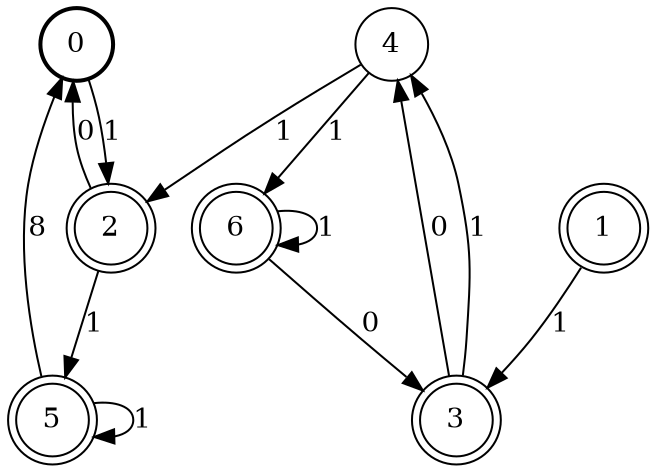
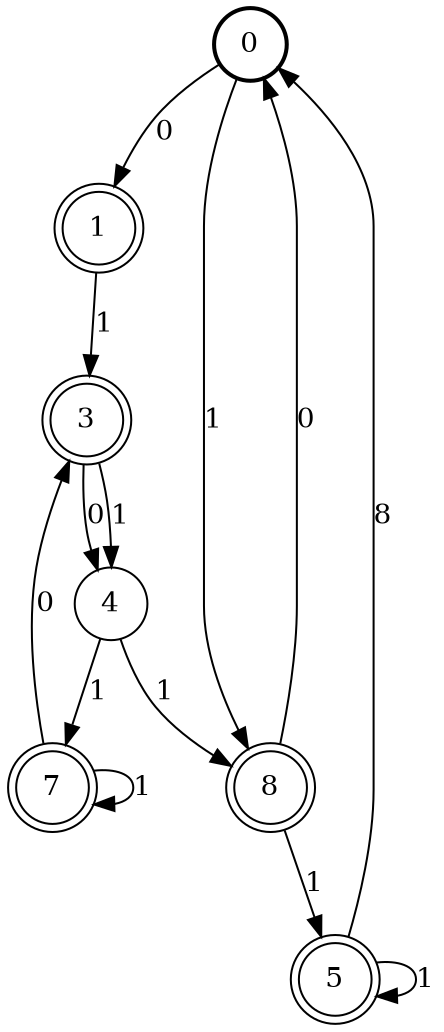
edge "0" -> "1": added, label "0"
node "2": label "2" -> "8"
node "6": label "6" -> "7"
